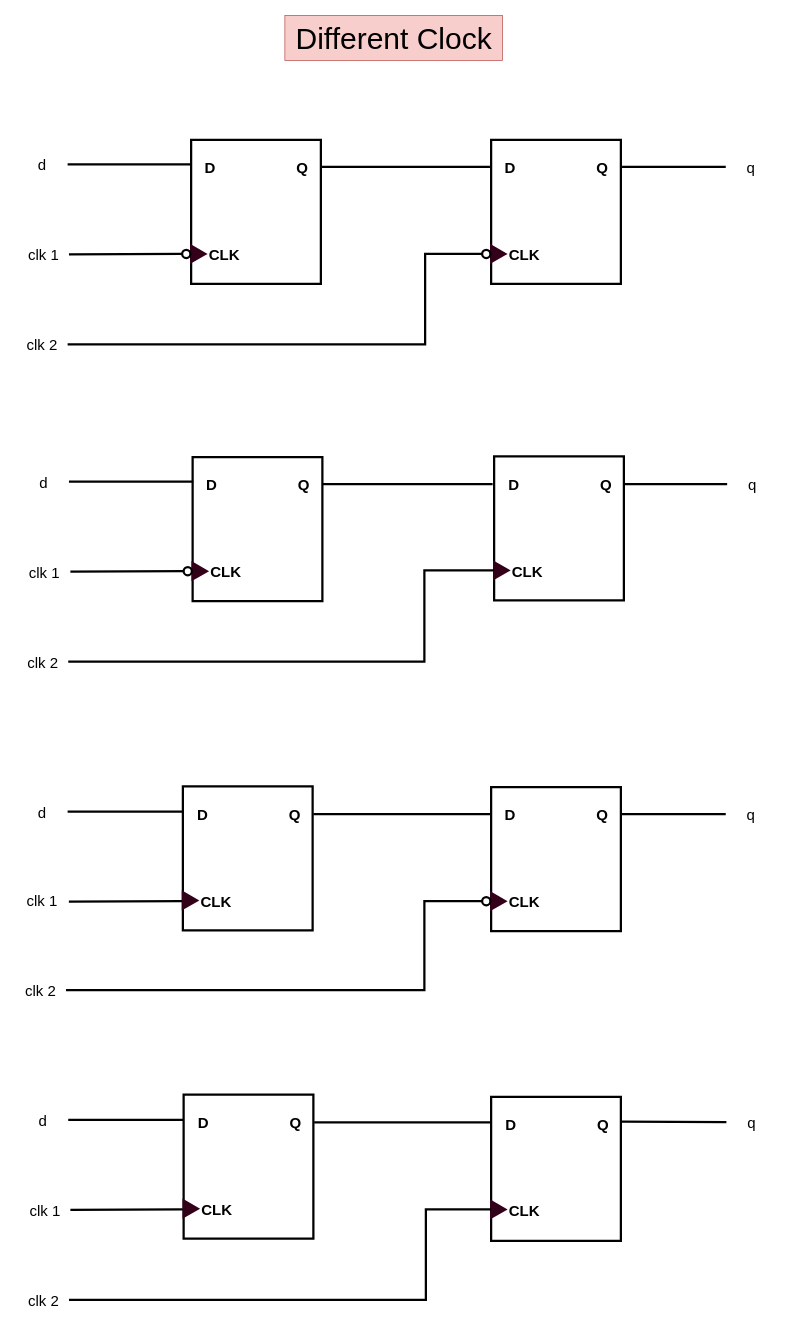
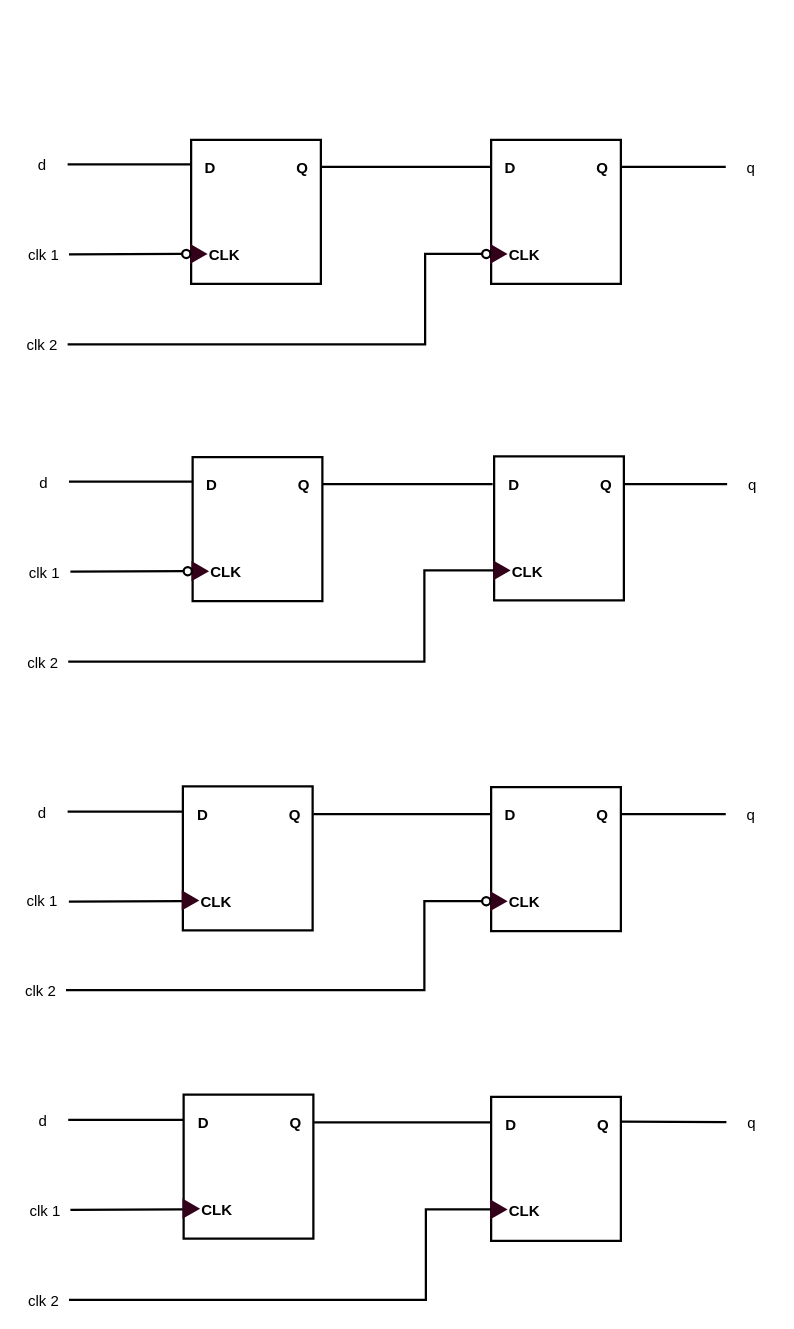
node "Different Clock": removed
